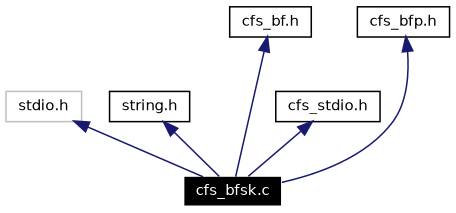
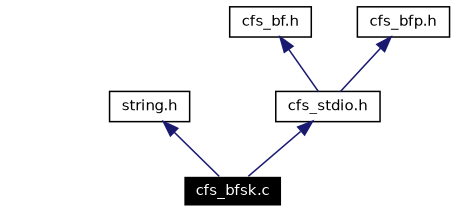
node "stdio.h": removed
edge "cfs_bfsk.c" -> "cfs_bf.h": now "cfs_stdio.h" -> "cfs_bf.h"
edge "cfs_bfsk.c" -> "cfs_bfp.h": now "cfs_stdio.h" -> "cfs_bfp.h"
